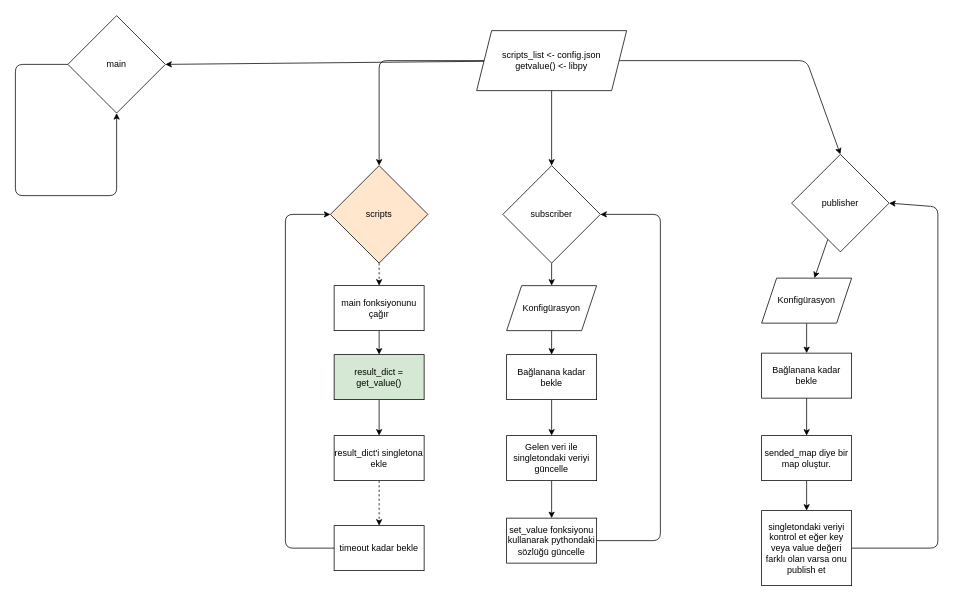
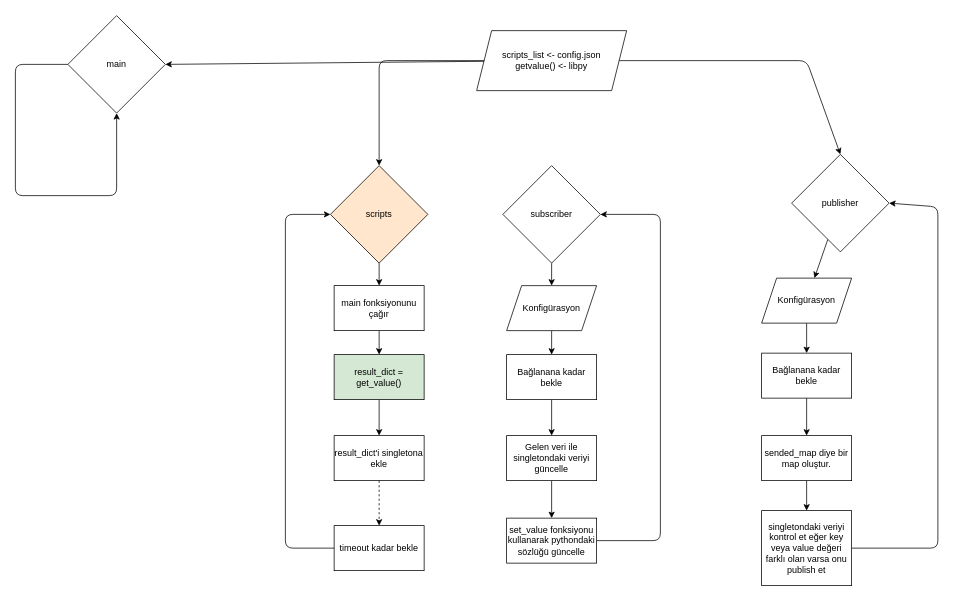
edge "scripts_list <- config.json getvalue() <- libpy" -> "subscriber": removed
edge "scripts" -> "main fonksiyonunu çağır": style dashed -> solid
